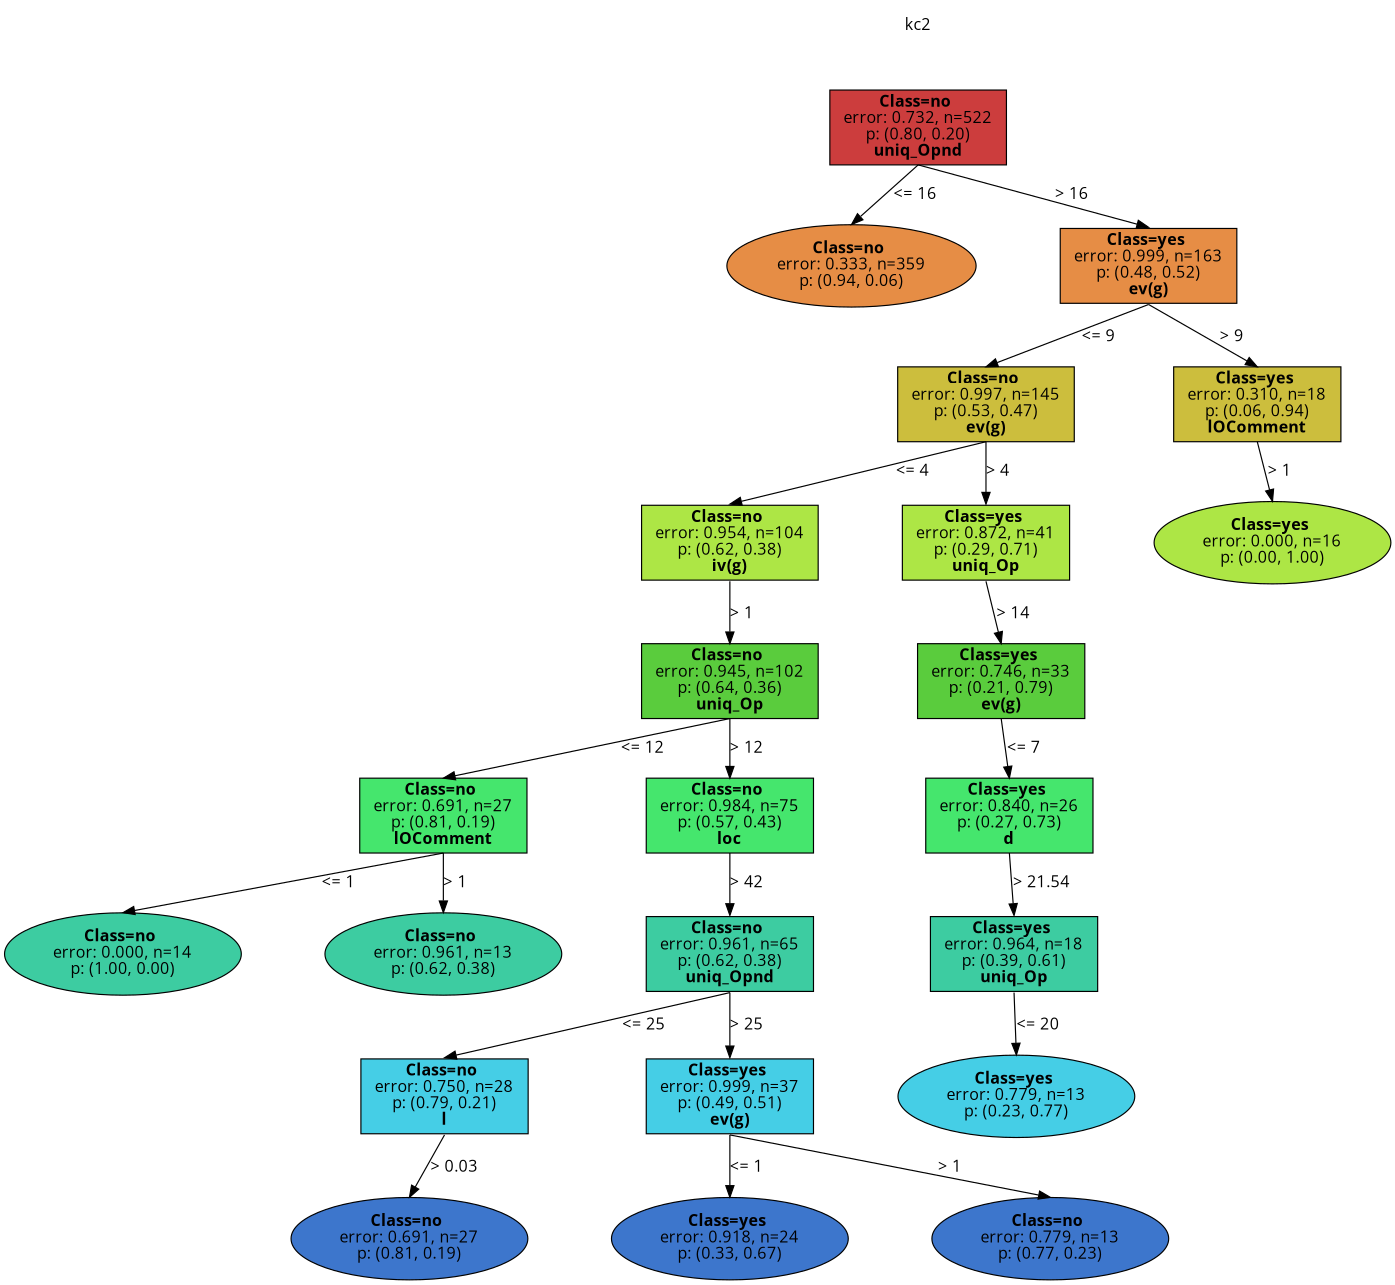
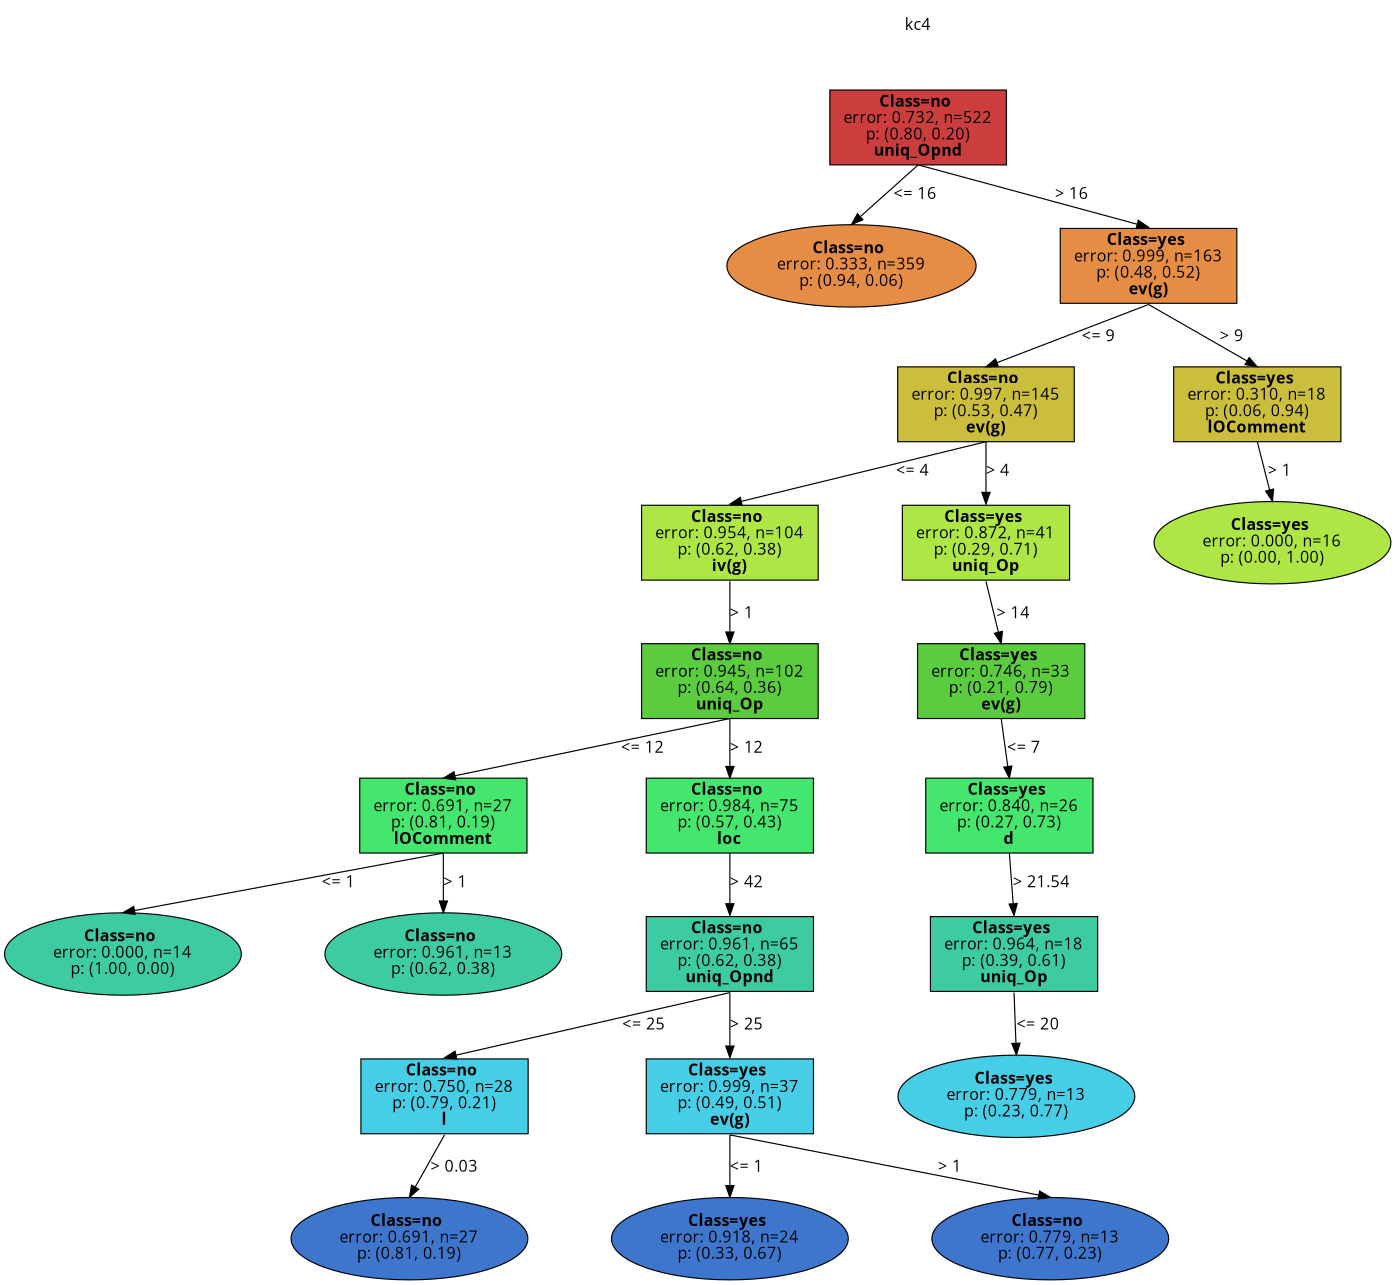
node "kc2": label "kc2" -> "kc4"
